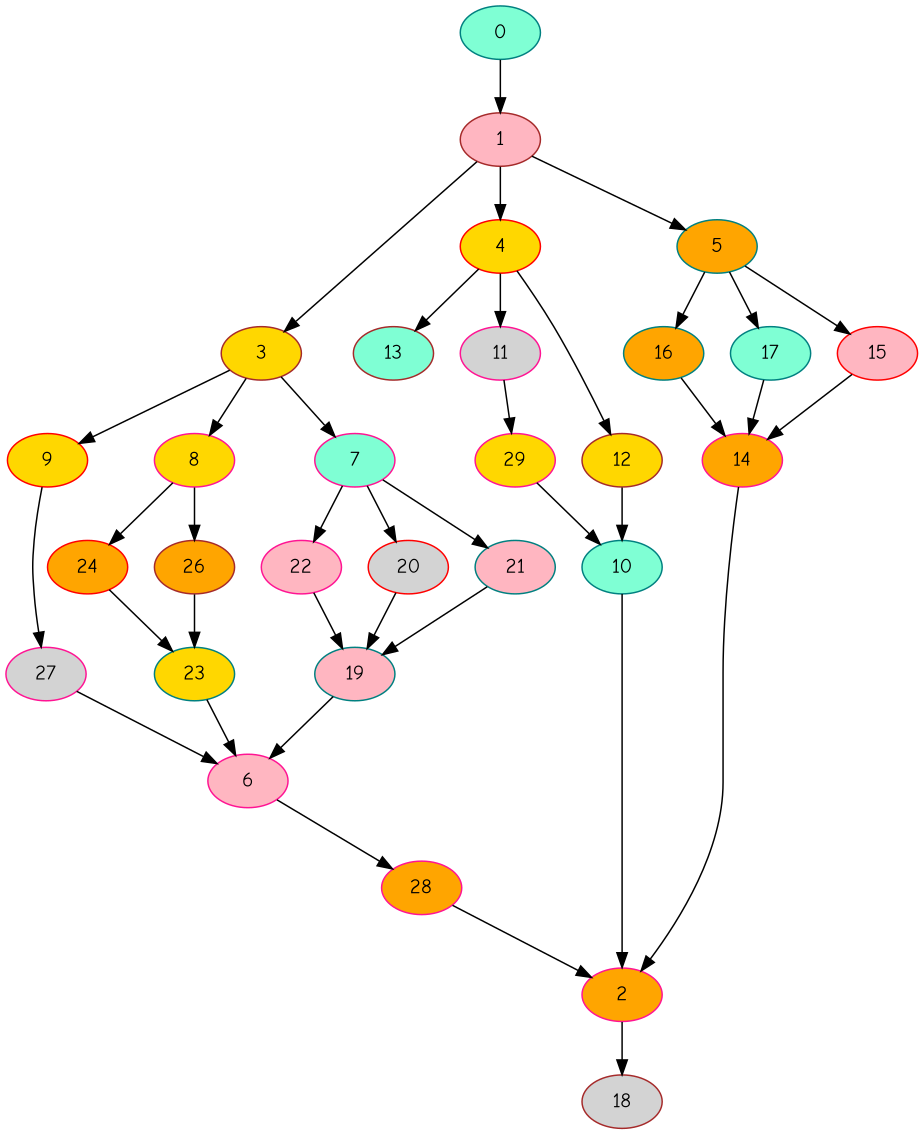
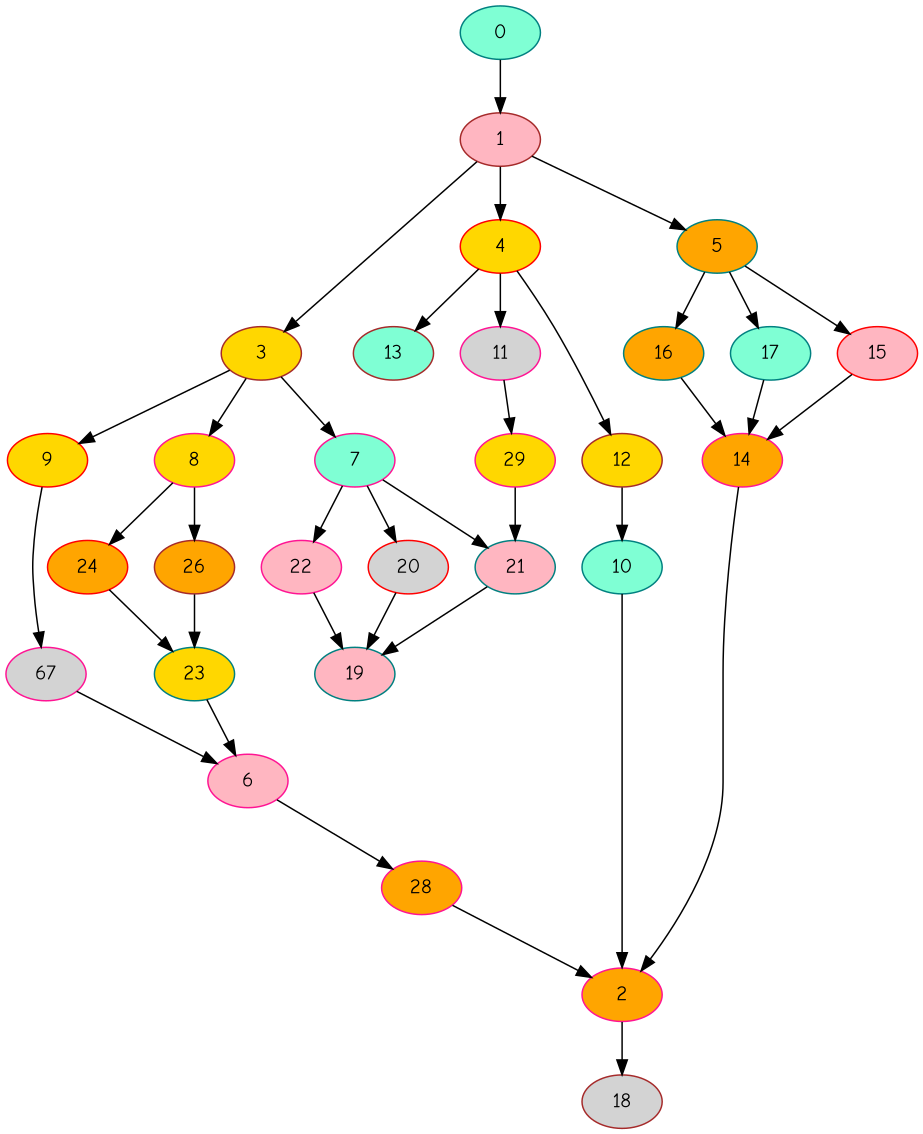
edge "29" -> "10": now "29" -> "21"
node "27": label "27" -> "67"
edge "19" -> "6": removed
